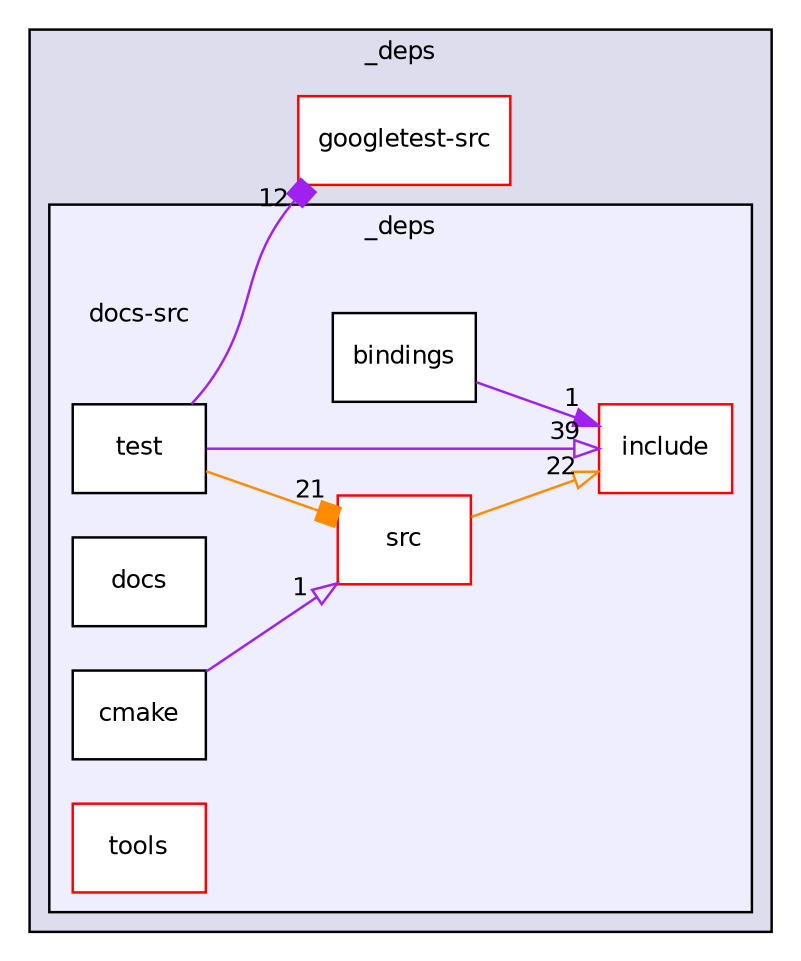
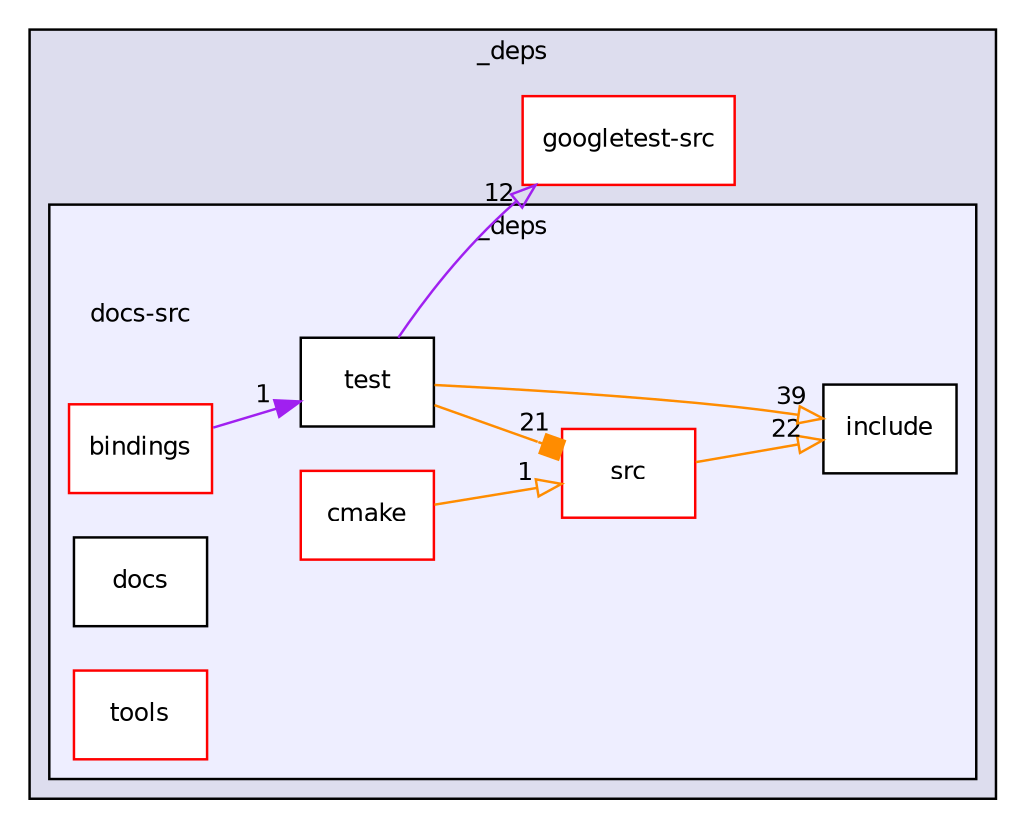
edge "test" -> "googletest-src": arrowhead box -> onormal
node "bindings": color black -> red
edge "bindings" -> "include": now "bindings" -> "test"
edge "test" -> "include": color purple -> darkorange
node "include": color red -> black
edge "cmake" -> "src": color purple -> darkorange
node "cmake": color black -> red
